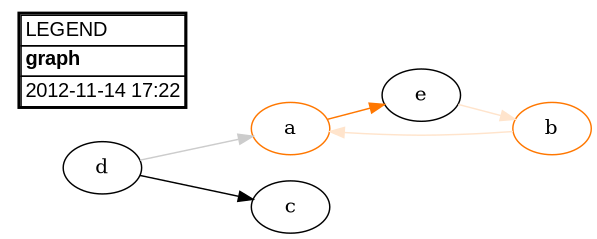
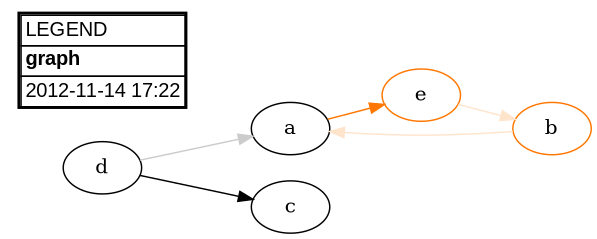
node "e": color black -> #ff7700
node "a": color #ff7700 -> black
